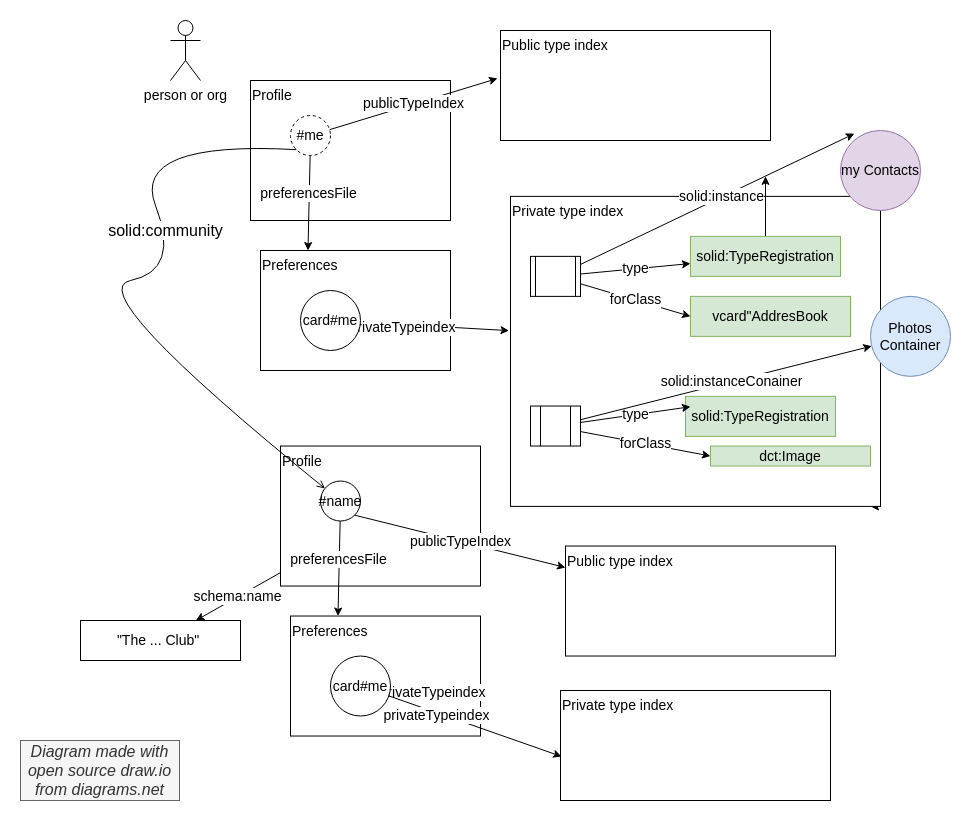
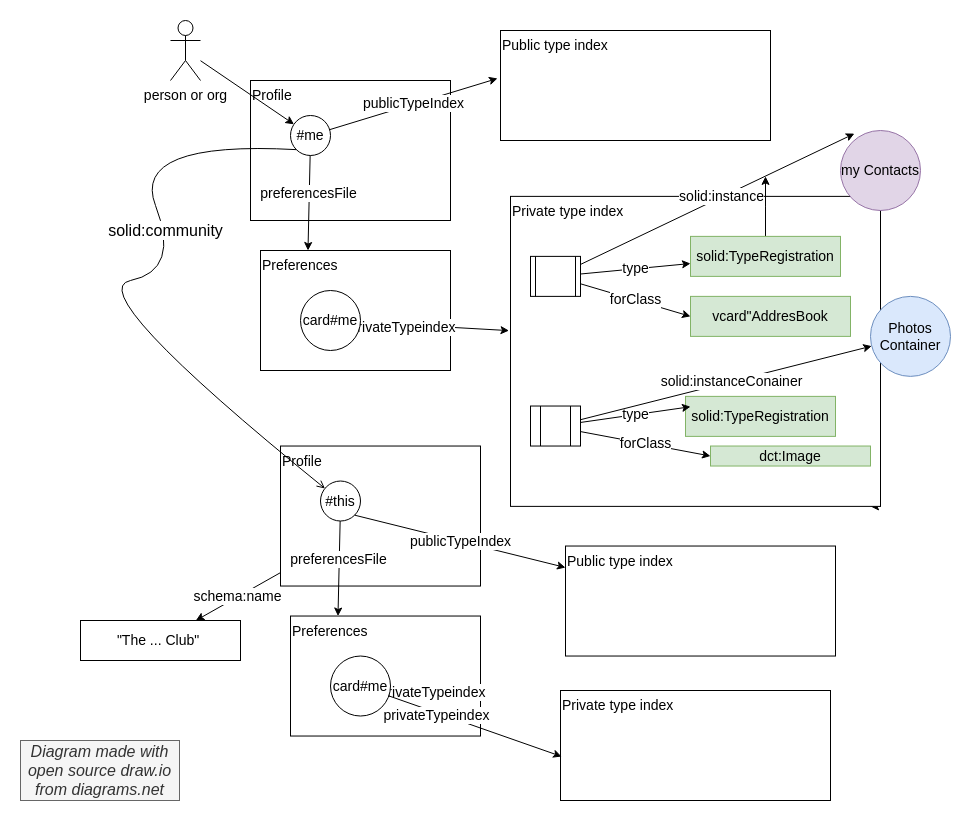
edge "person or org" -> "#me": added
node "#me": style dashed -> solid
node "#name": label "#name" -> "#this"
